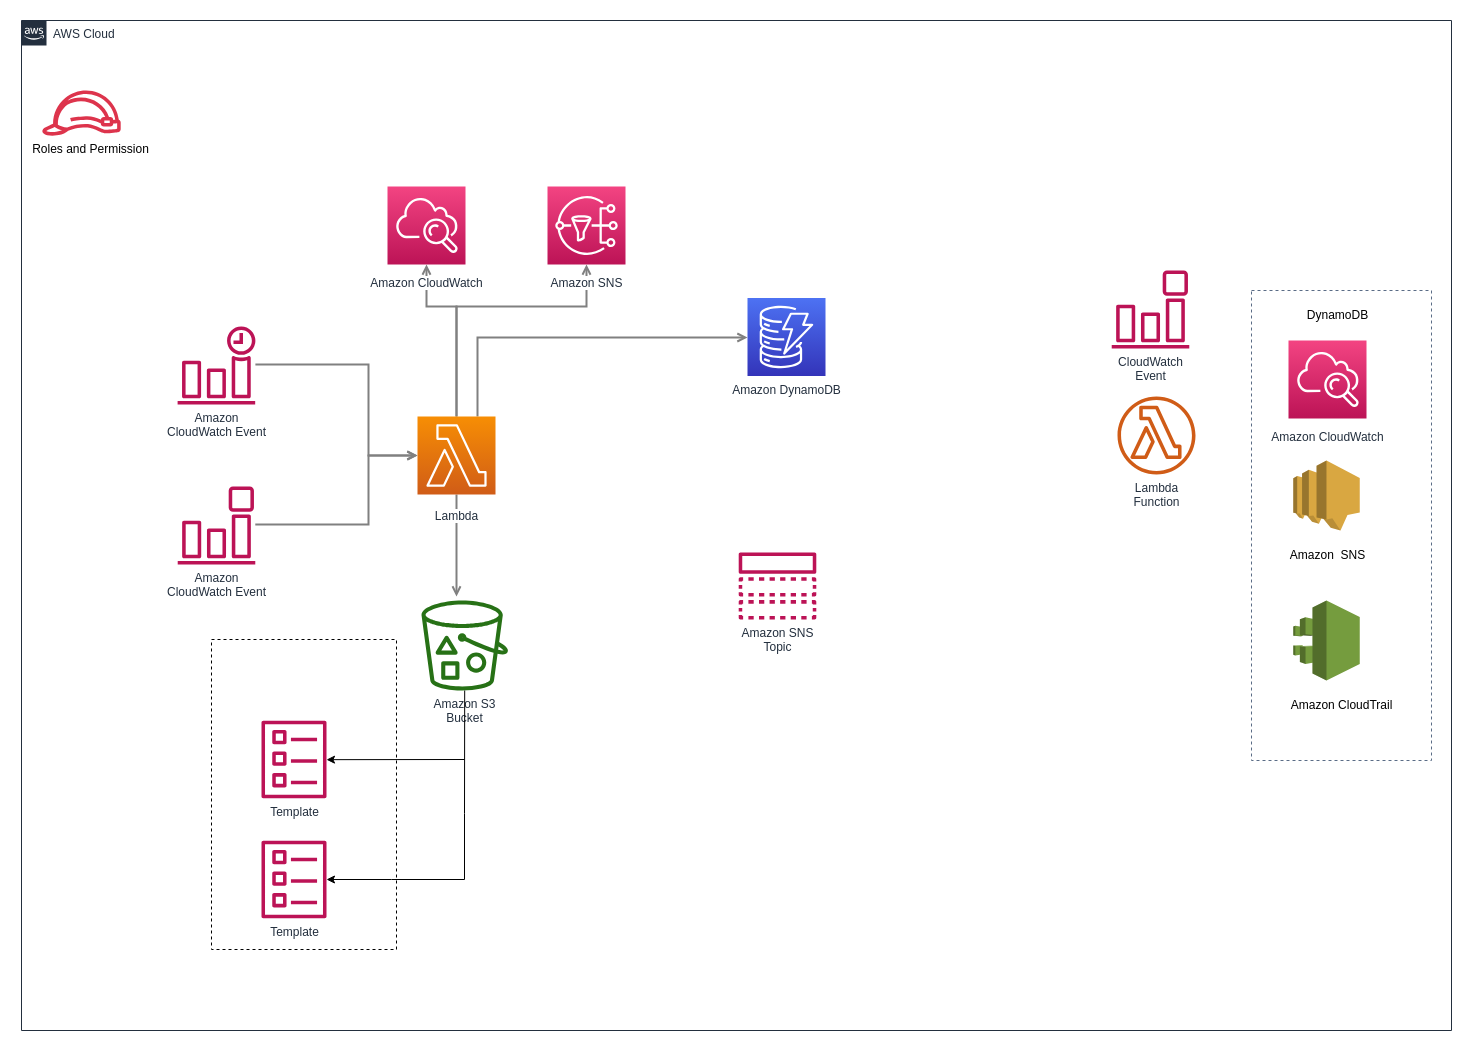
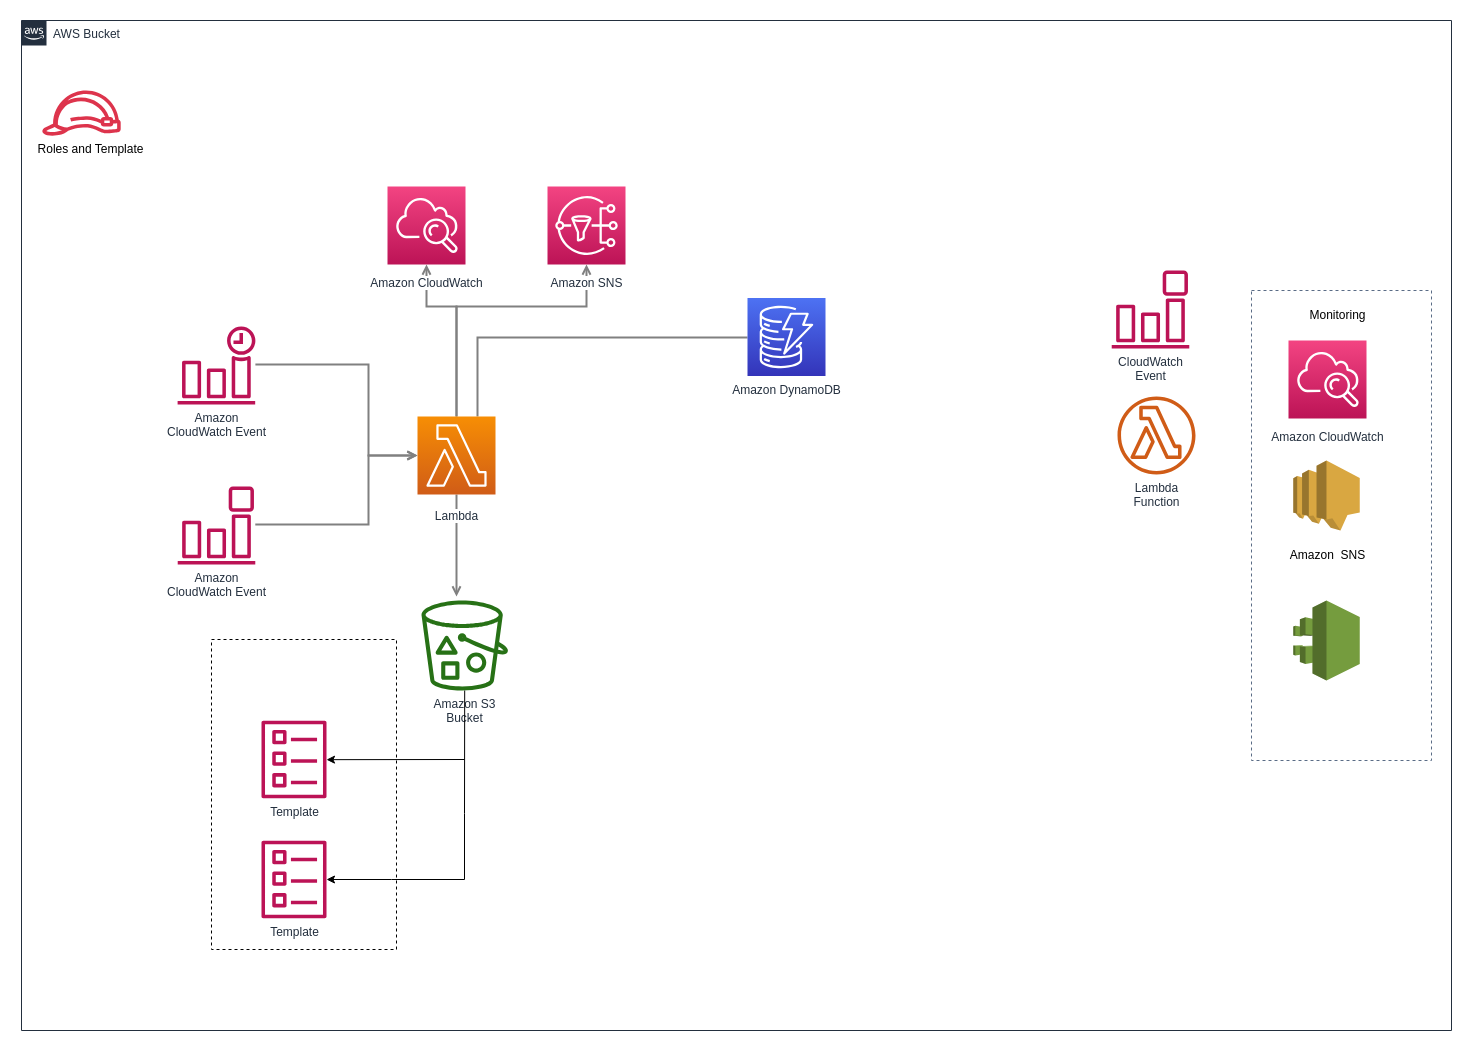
node "AWS Cloud": label "AWS Cloud" -> "AWS Bucket"
node "Roles and Permission": label "Roles and Permission" -> "Roles and Template"
node "DynamoDB": label "DynamoDB" -> "Monitoring"
edge "Lambda" -> "Amazon DynamoDB": arrowhead open -> none
node "Amazon SNS Topic": removed
node "Amazon CloudTrail": removed
